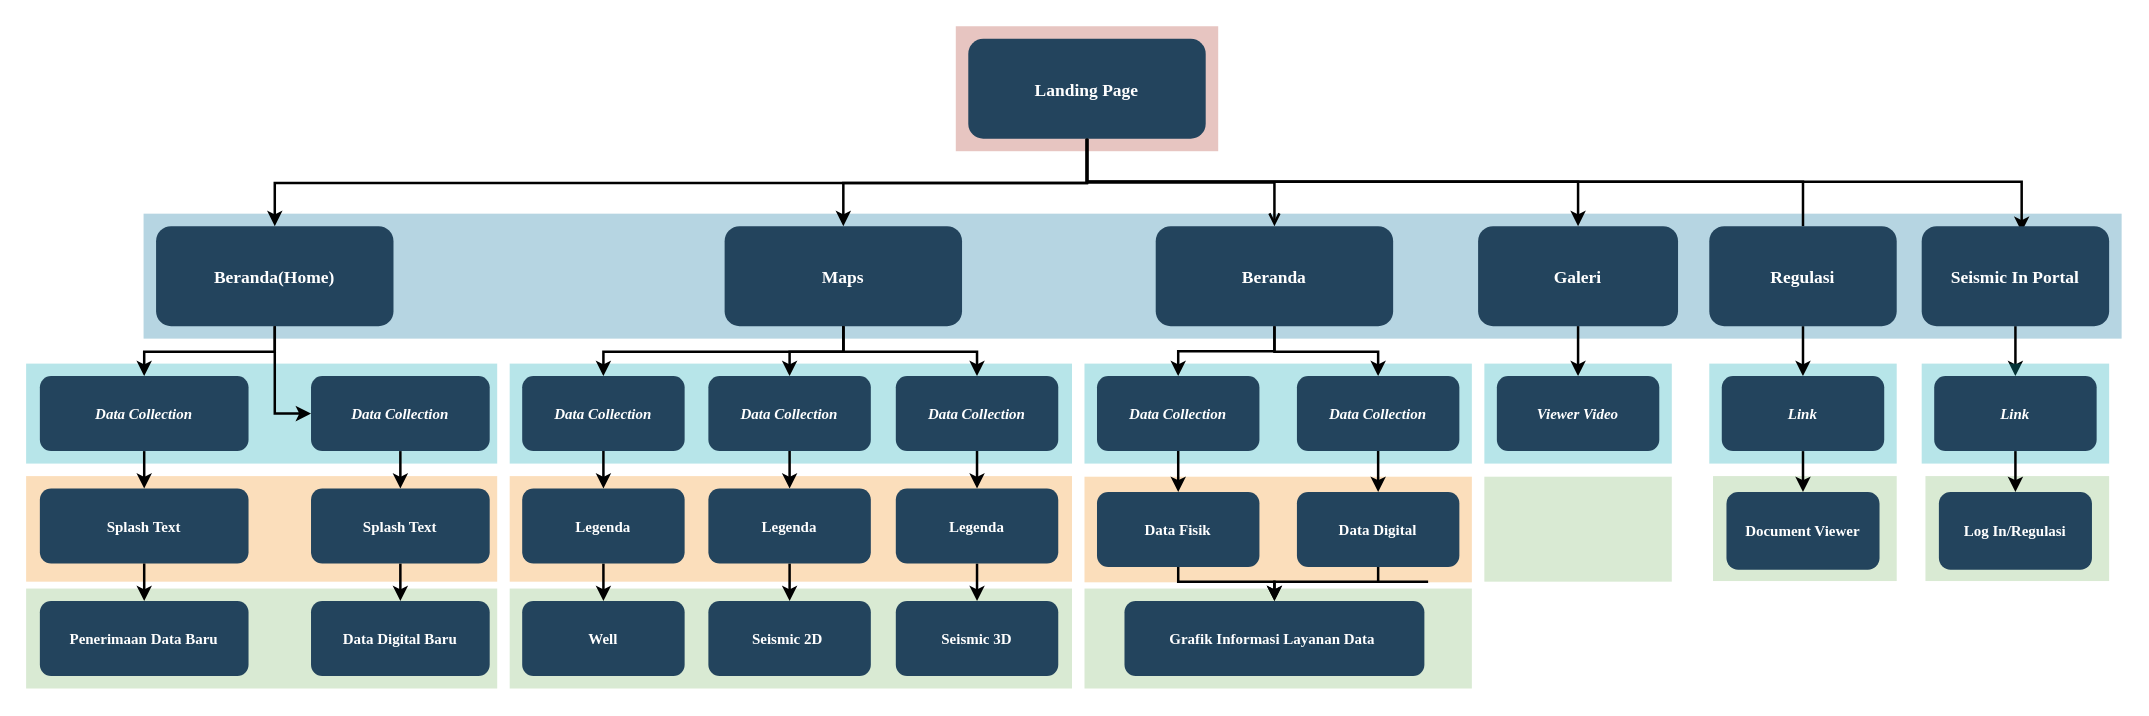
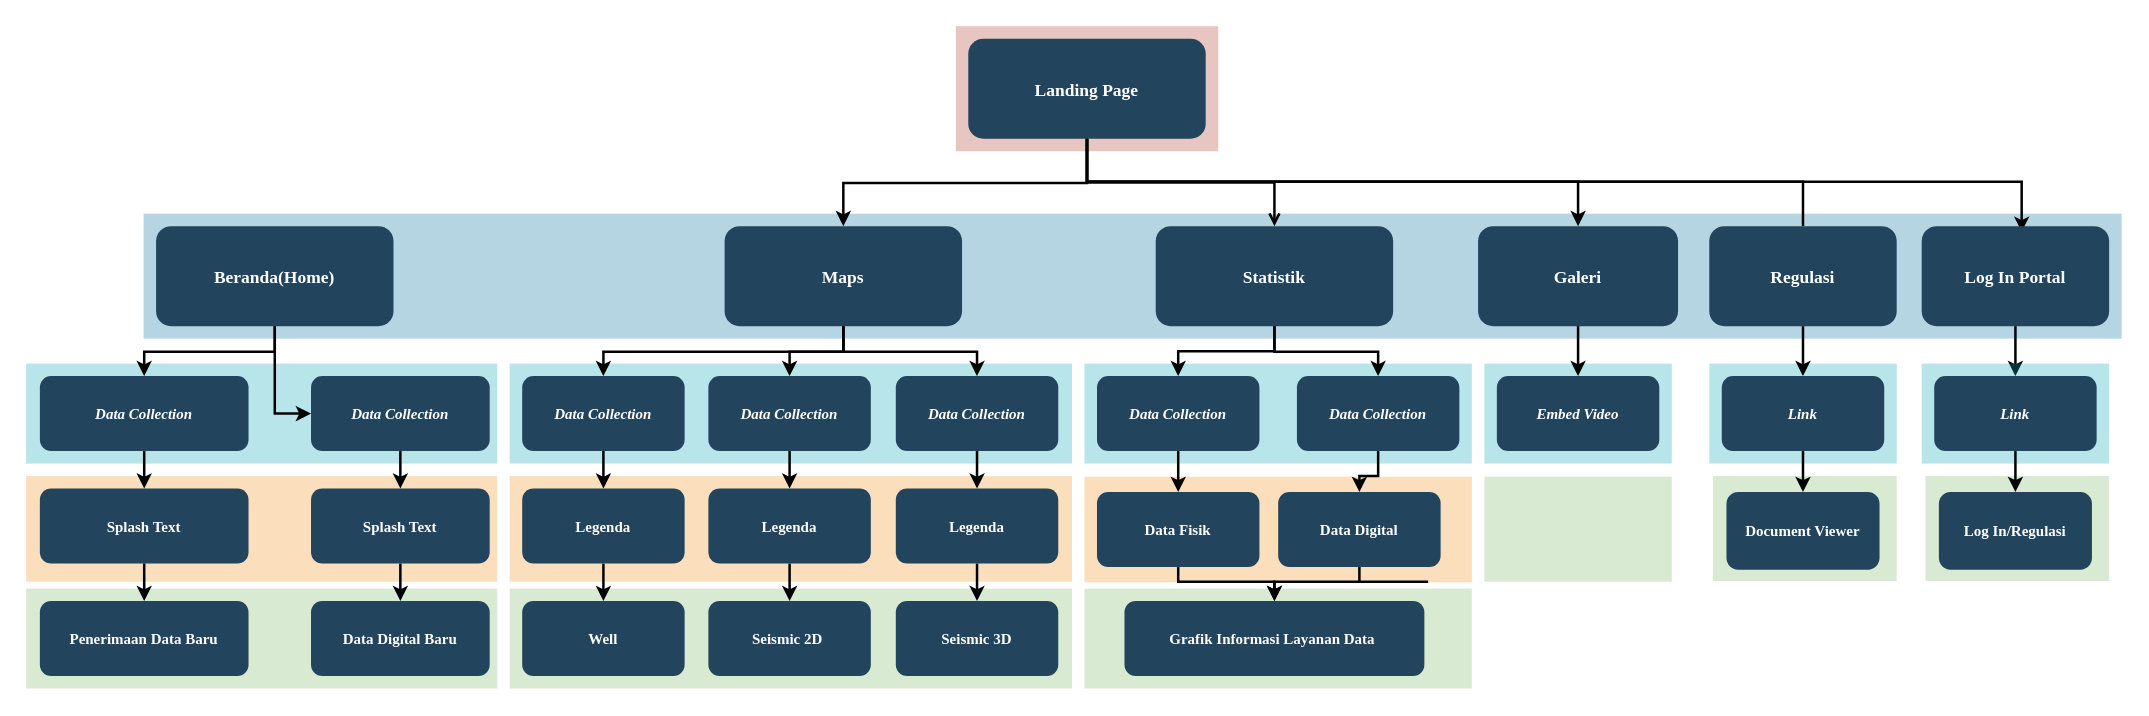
edge "Landing Page" -> "Beranda(Home)": removed
node "Beranda": label "Beranda" -> "Statistik"
node "Seismic In Portal": label "Seismic In Portal" -> "Log In Portal"
node "Viewer Video": label "Viewer Video" -> "Embed Video"
node "Data Digital": moved (1378, 530) -> (1359, 530)
